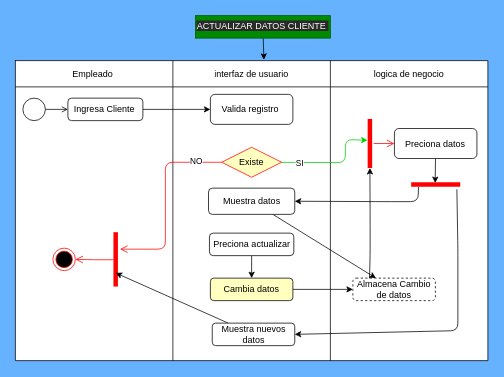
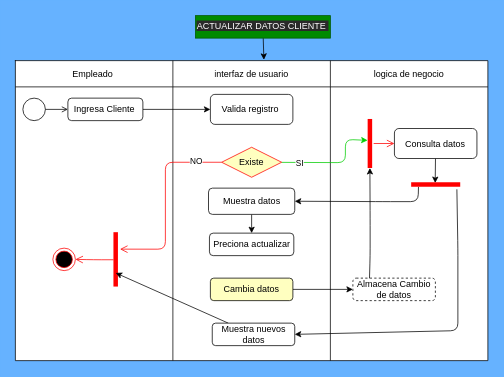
node "Preciona datos": label "Preciona datos" -> "Consulta datos"
edge "Muestra datos" -> "Almacena Cambio de datos": now "Muestra datos" -> "Preciona actualizar"
edge "Preciona actualizar" -> "Cambia datos": removed
